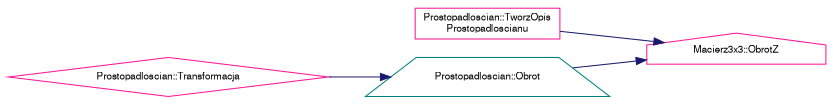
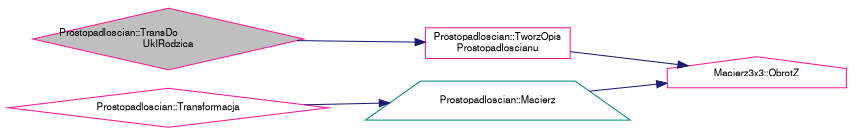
node "Prostopadloscian::TransDo UklRodzica": added
node "Prostopadloscian::Obrot": label "Prostopadloscian::Obrot" -> "Prostopadloscian::Macierz"
